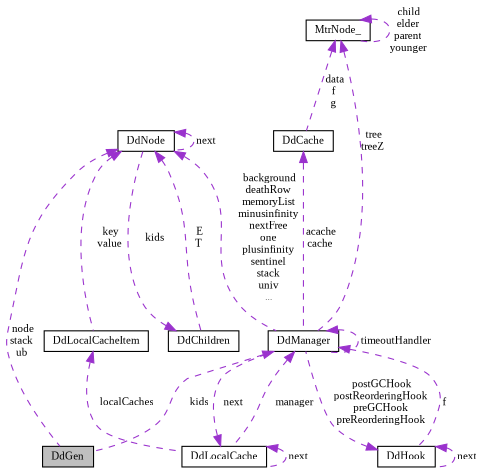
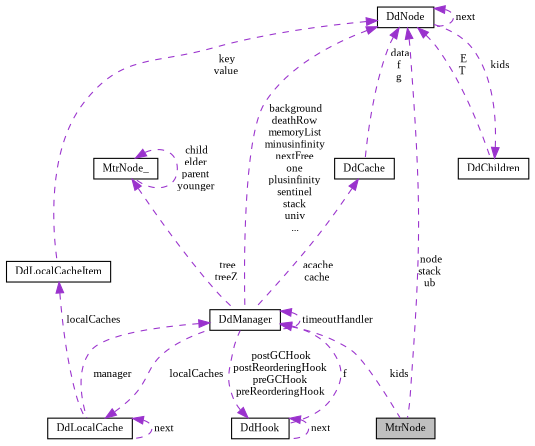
edge "DdCache" -> "MtrNode_": now "DdCache" -> "DdNode"
edge "DdManager" -> "DdLocalCache": label " next" -> " localCaches"
node "DdGen": label "DdGen" -> "MtrNode"
